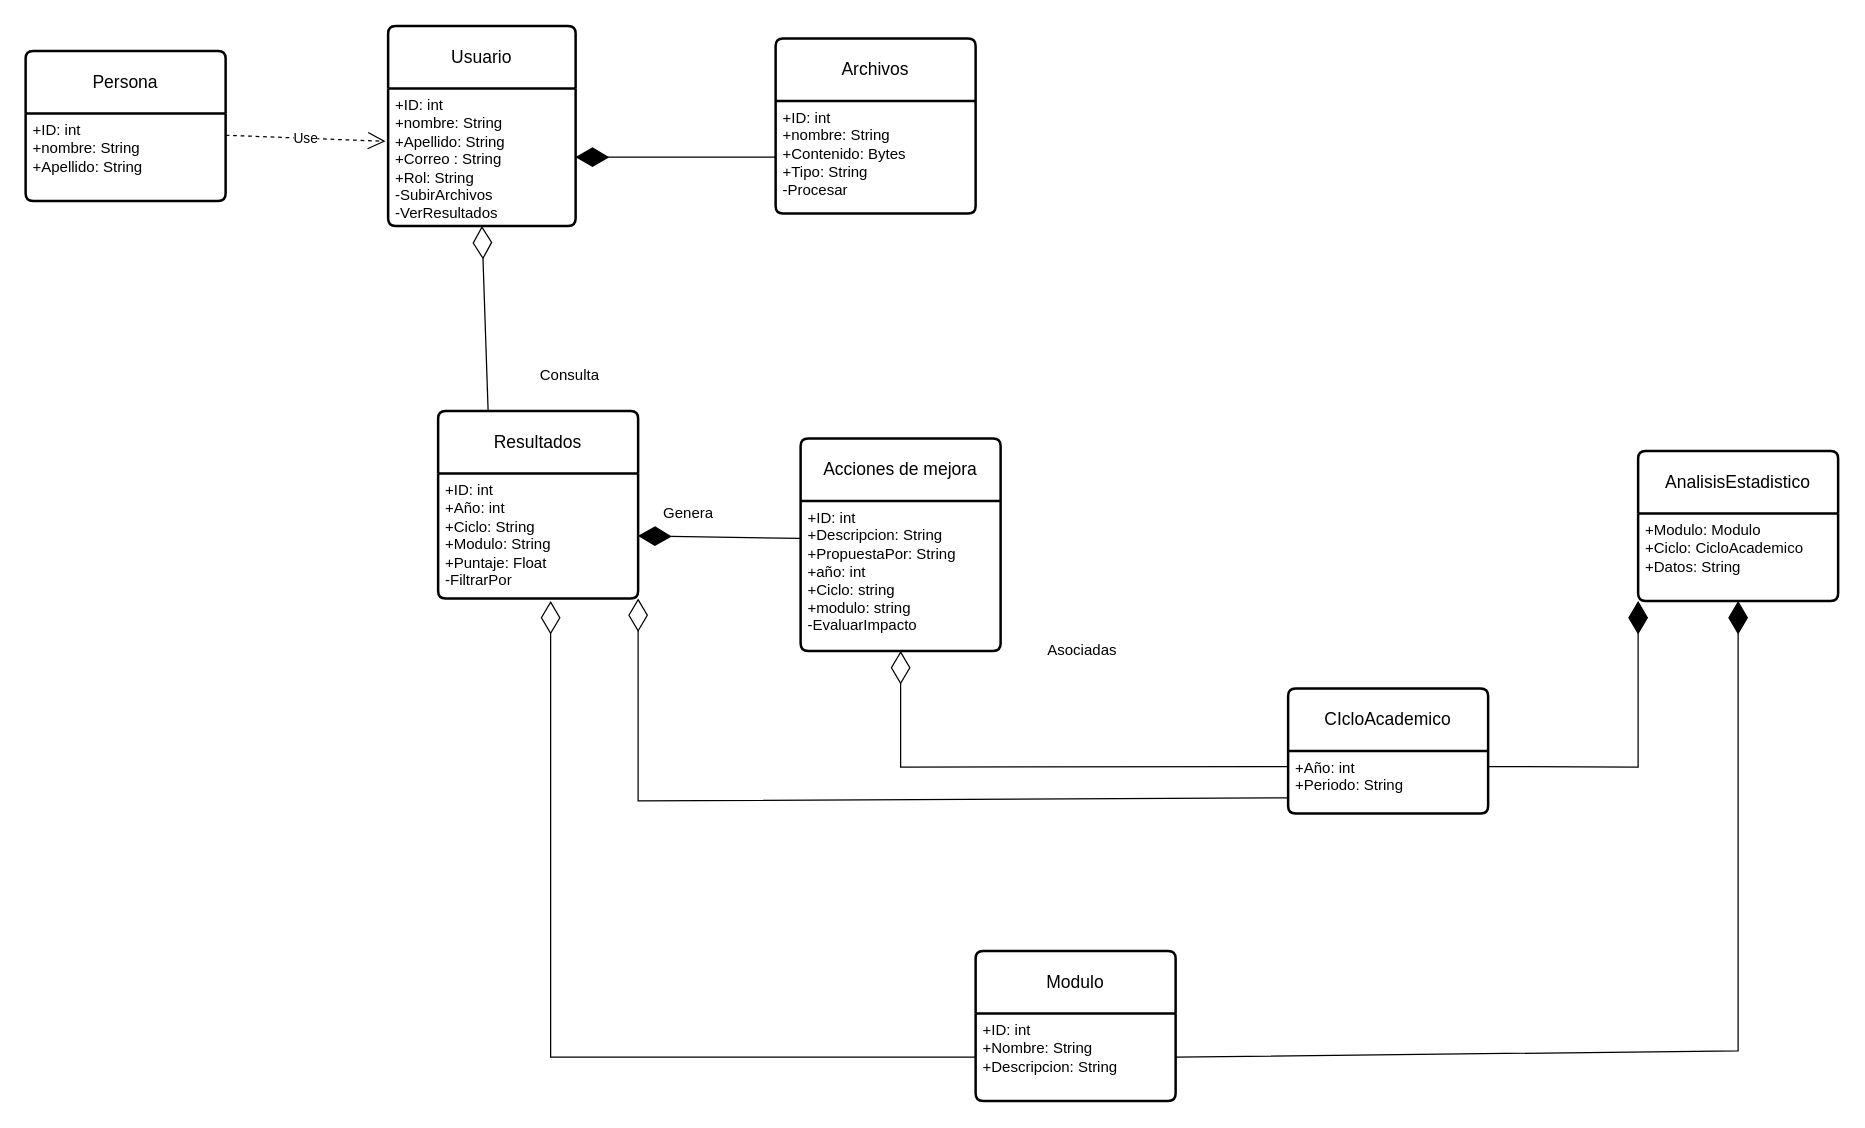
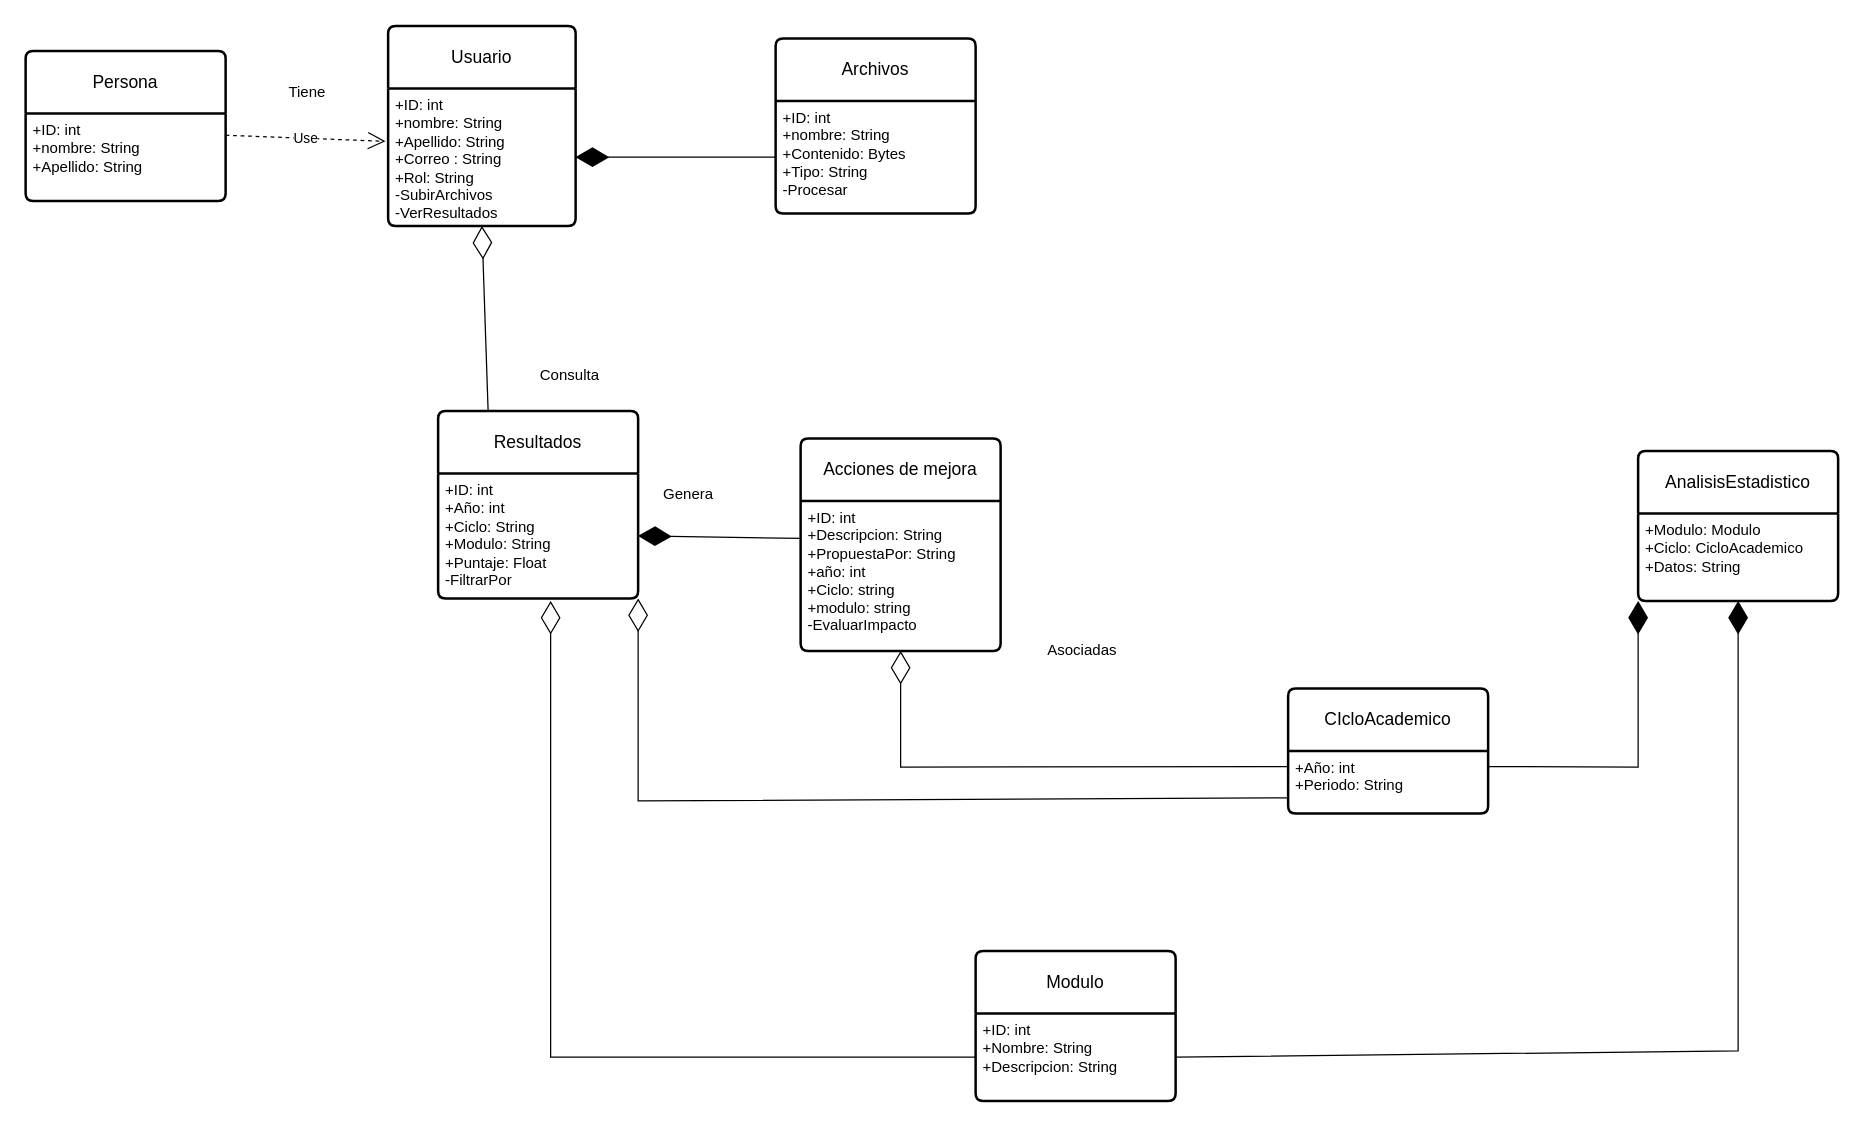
node "Tiene": added
node "Genera": moved (688, 513) -> (688, 494)
